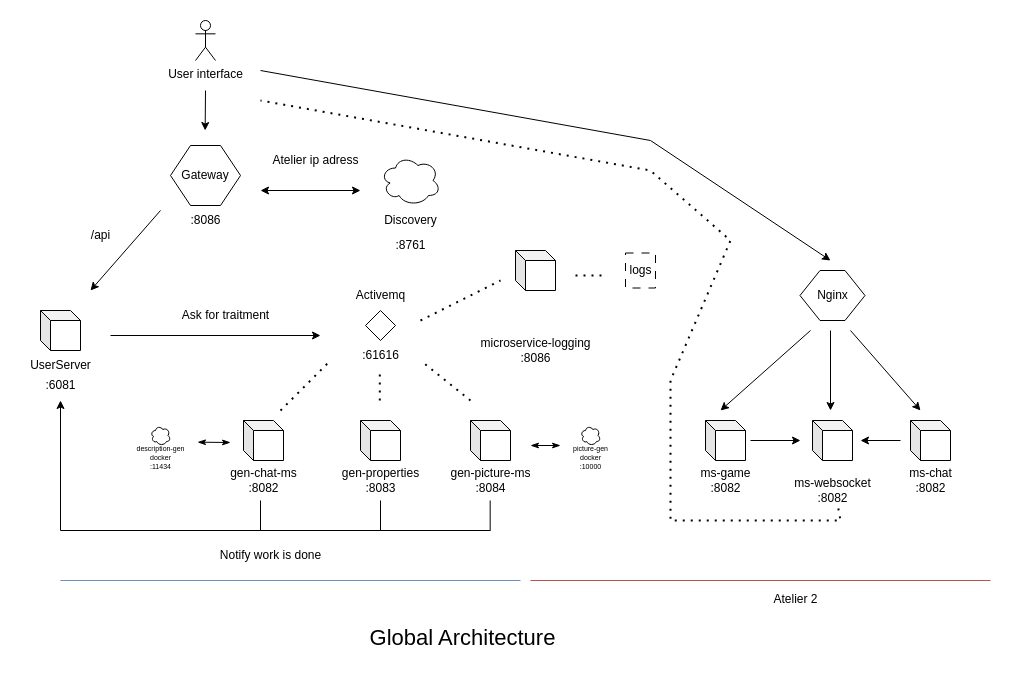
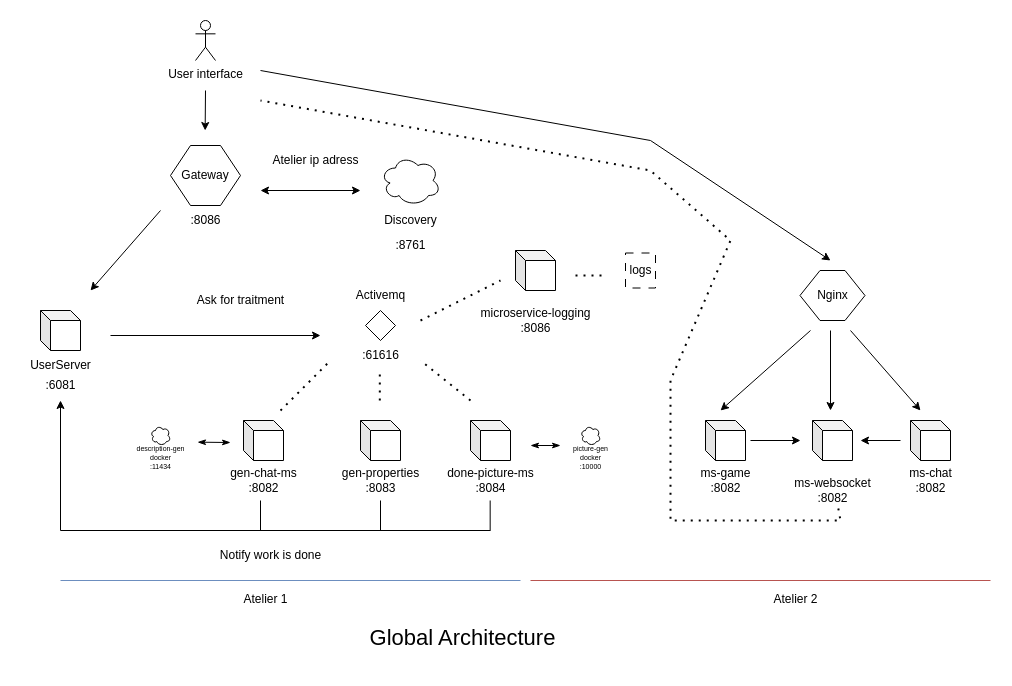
node "/api": removed
node "Ask for traitment": moved (226, 316) -> (241, 301)
node "microservice-logging :8086": moved (536, 351) -> (536, 321)
node "gen-picture-ms :8084": label "gen-picture-ms :8084" -> "done-picture-ms :8084"
node "Atelier 1": added
